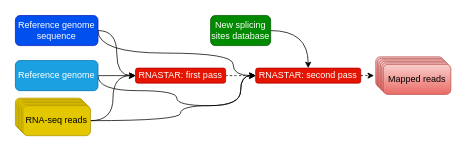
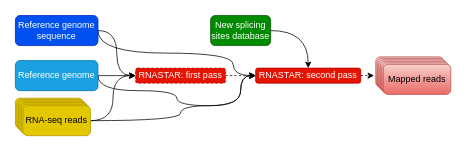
node "RNASTAR: first pass": style solid -> dashed
